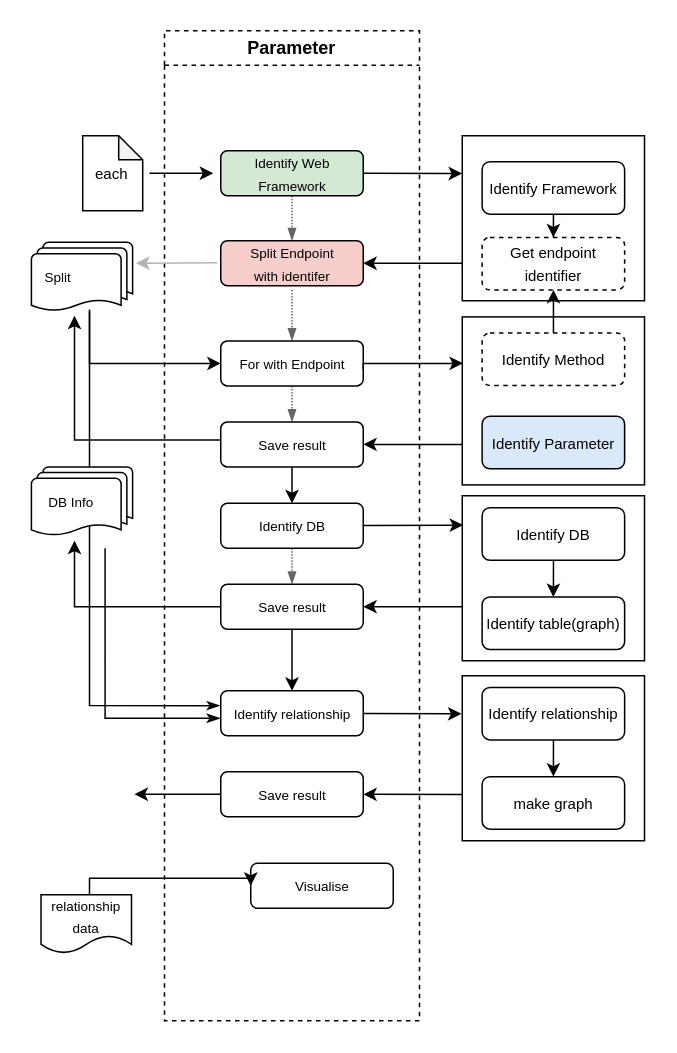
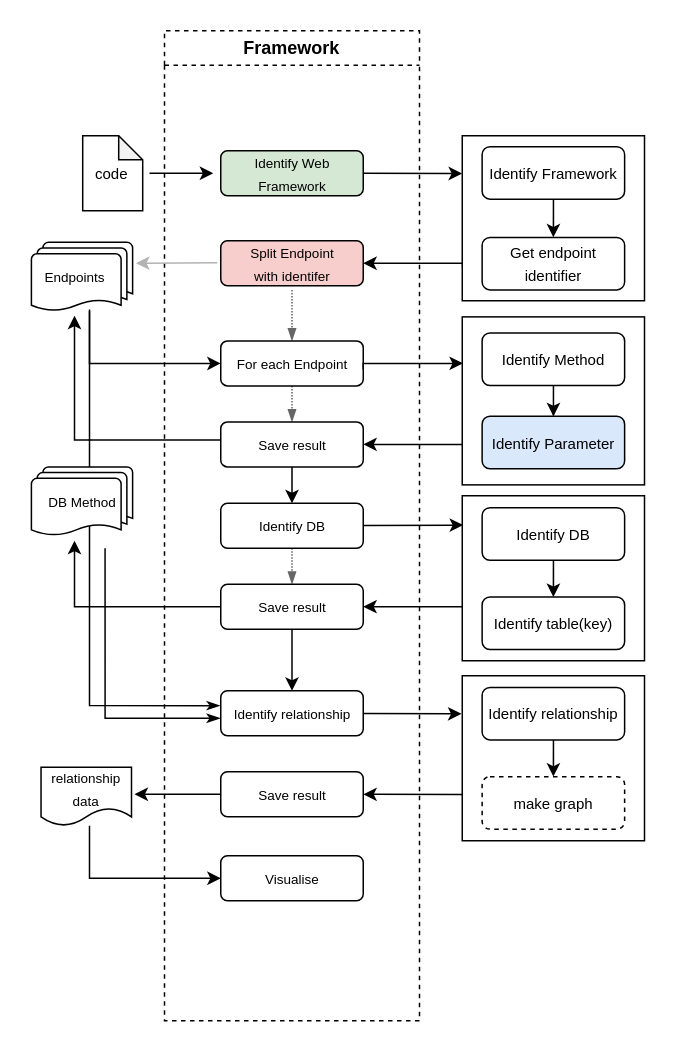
node "Parameter": label "Parameter" -> "Framework"
node "each": label "each" -> "code"
node "Identify Framework": moved (553, 188) -> (553, 173)
edge "Identify Web Framework" -> "Split Endpoint with identifer": removed
node "Get endpoint identifier": style dashed -> solid
node "Split": label "Split" -> "Endpoints"
edge "Identify Method" -> "Get endpoint identifier": now "Identify Method" -> "Identify Parameter"
node "Identify Method": style dashed -> solid
node "For with Endpoint": label "For with Endpoint" -> "For each Endpoint"
node "DB Info": label "DB Info" -> "DB Method"
node "Identify table(graph)": label "Identify table(graph)" -> "Identify table(key)"
node "make graph": style solid -> dashed
node "Visualise": moved (322, 886) -> (292, 878)
node "relationship data": moved (86, 924) -> (86, 797)
